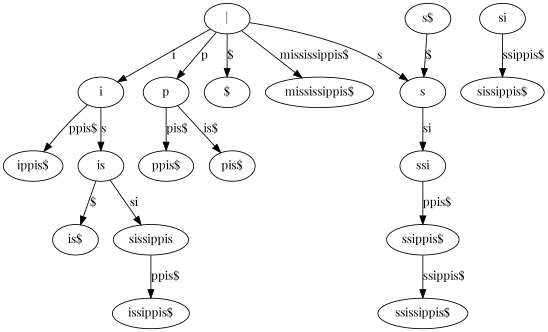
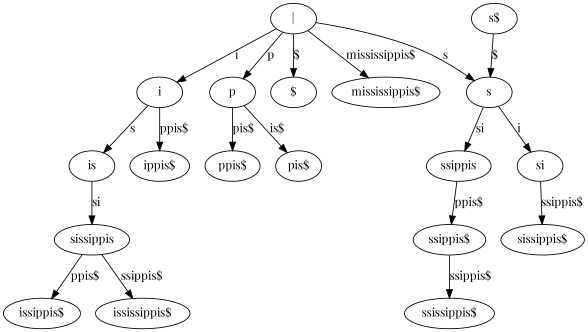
edge "s" -> "si": added, label "i"
node "ssi": label "ssi" -> "ssippis"
node "is$": removed
node "ississippis$": added
